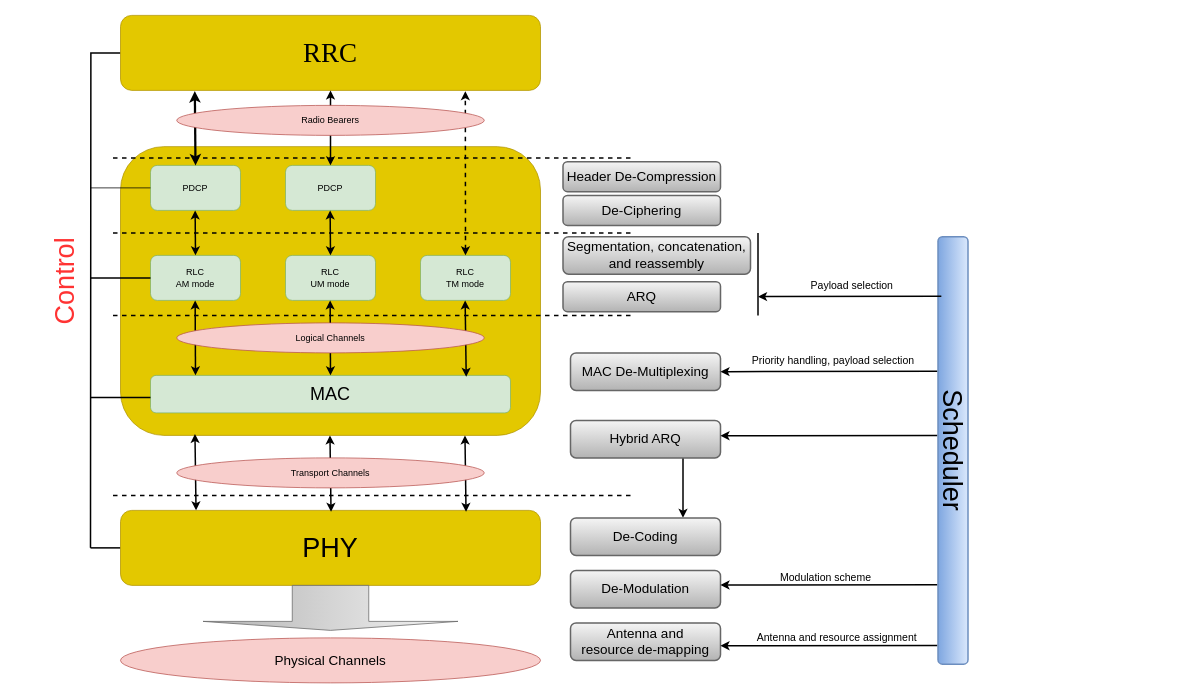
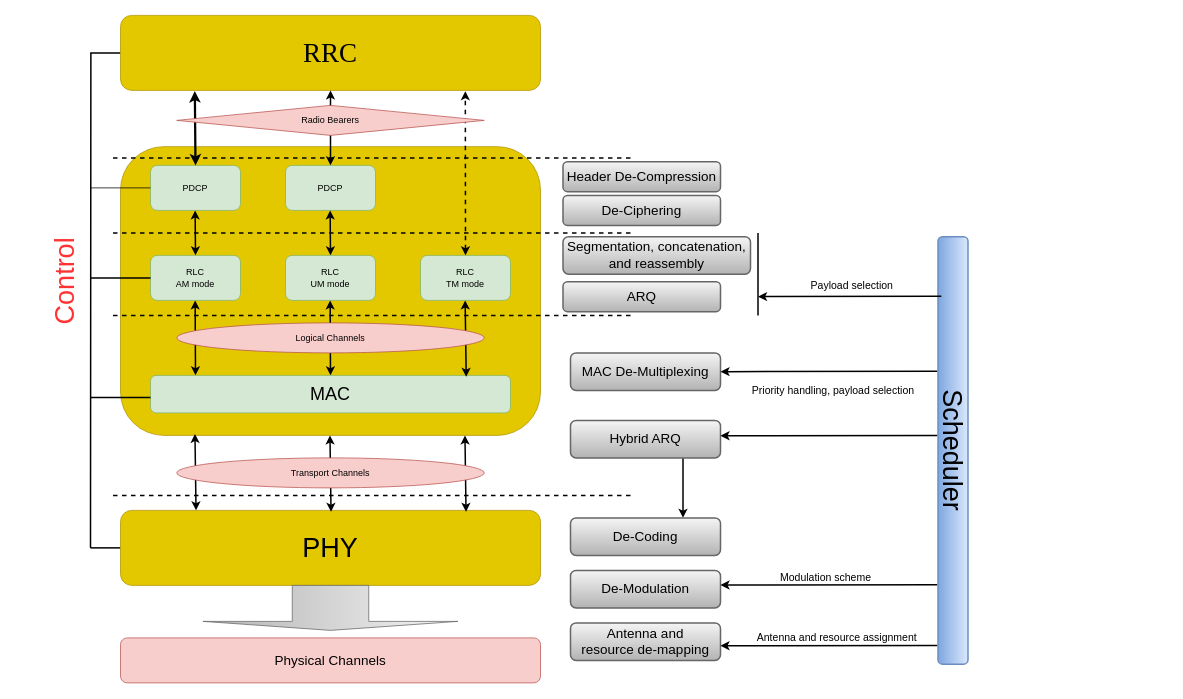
node "Radio Bearers": shape ellipse -> diamond
node "Priority handling, payload selection": moved (833, 360) -> (833, 390)
node "Physical Channels": shape ellipse -> rounded rectangle
